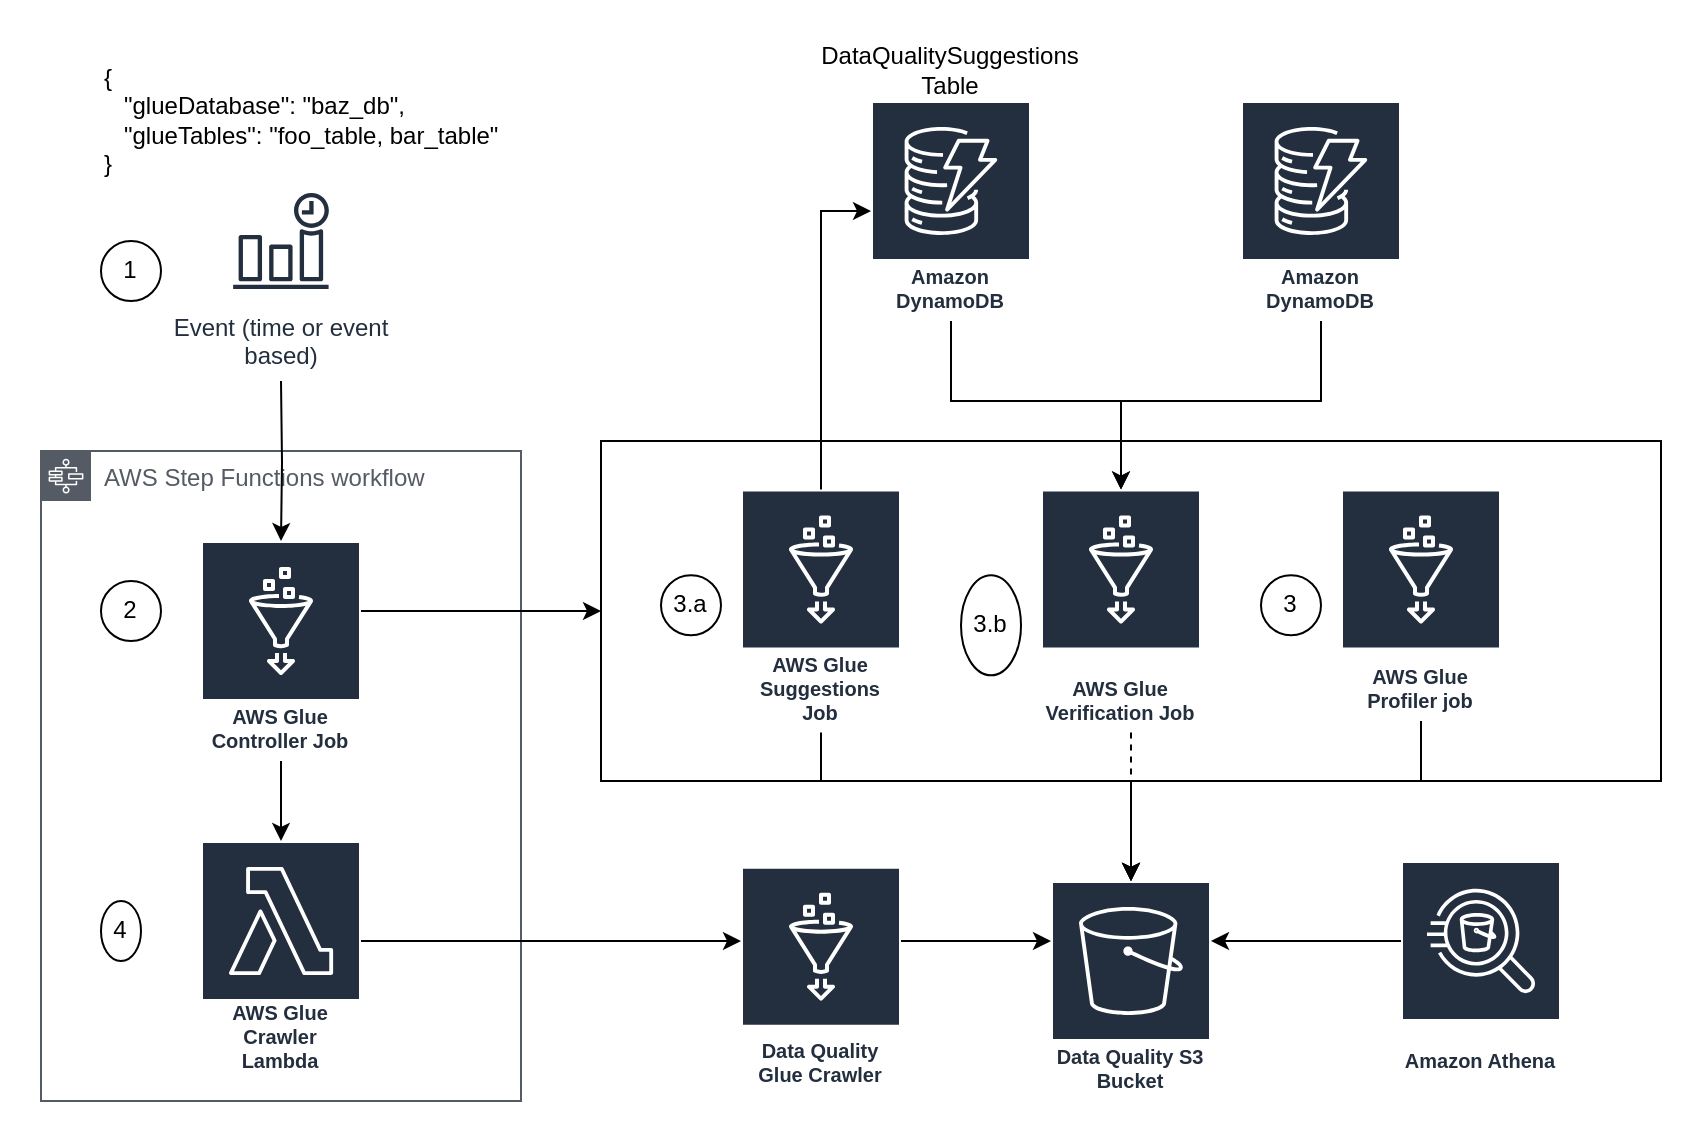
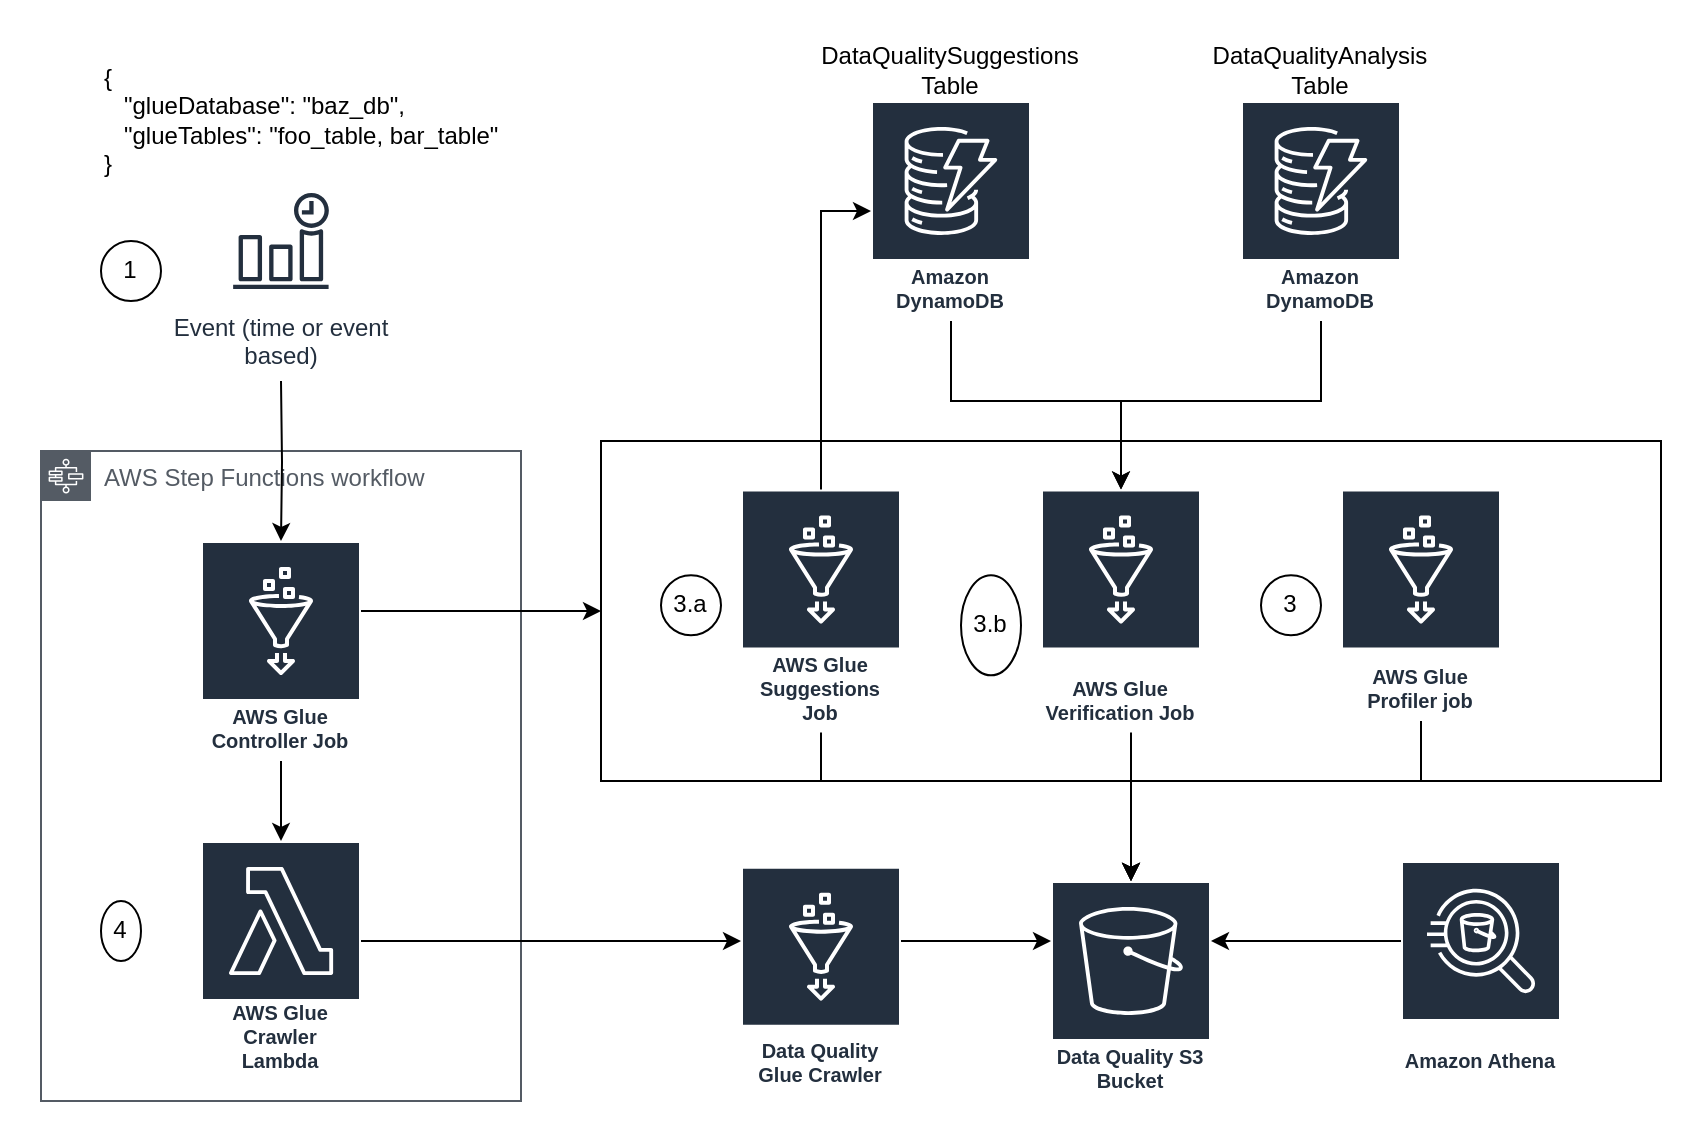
node "DataQualityAnalysis Table": added
node "2": removed
edge "AWS Glue Verification Job" -> "Data Quality S3 Bucket": style dashed -> solid
